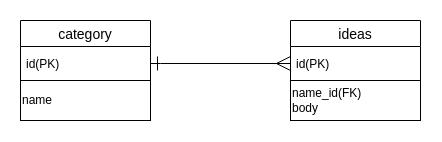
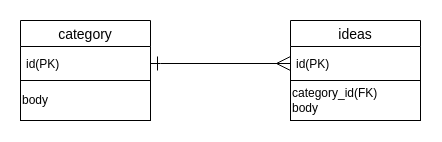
node "name": label "name" -> "body"
node "name_id(FK)body": label "name_id(FK)body" -> "category_id(FK)body"
